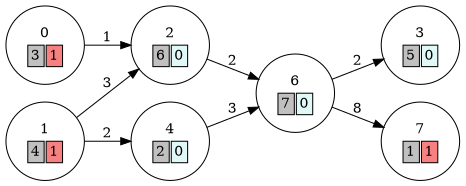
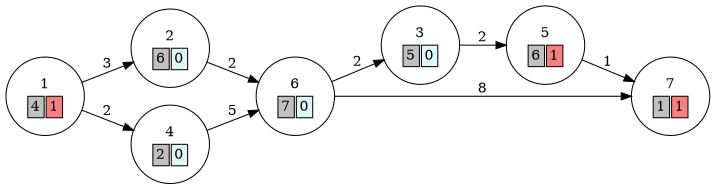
node "0": removed
node "5": added
edge "4" -> "6": label "3" -> "5"
